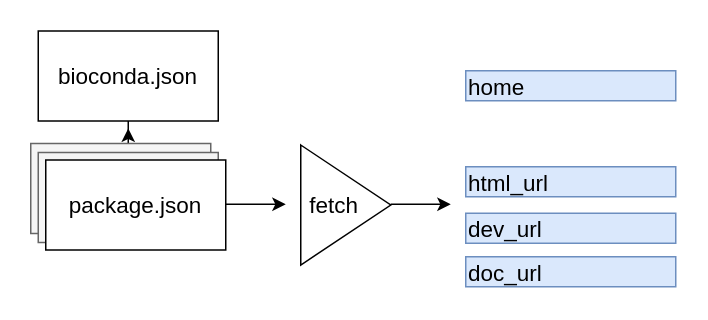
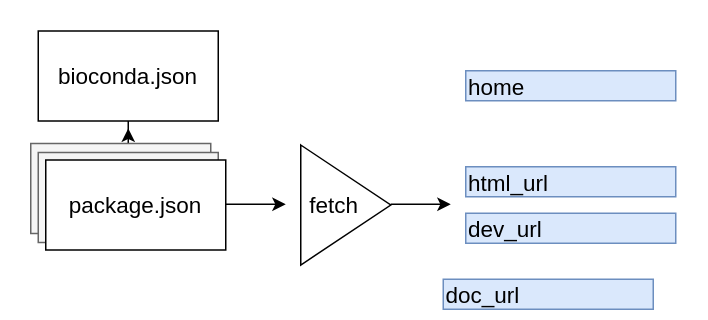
node "doc_url": moved (571, 272) -> (548, 294)
